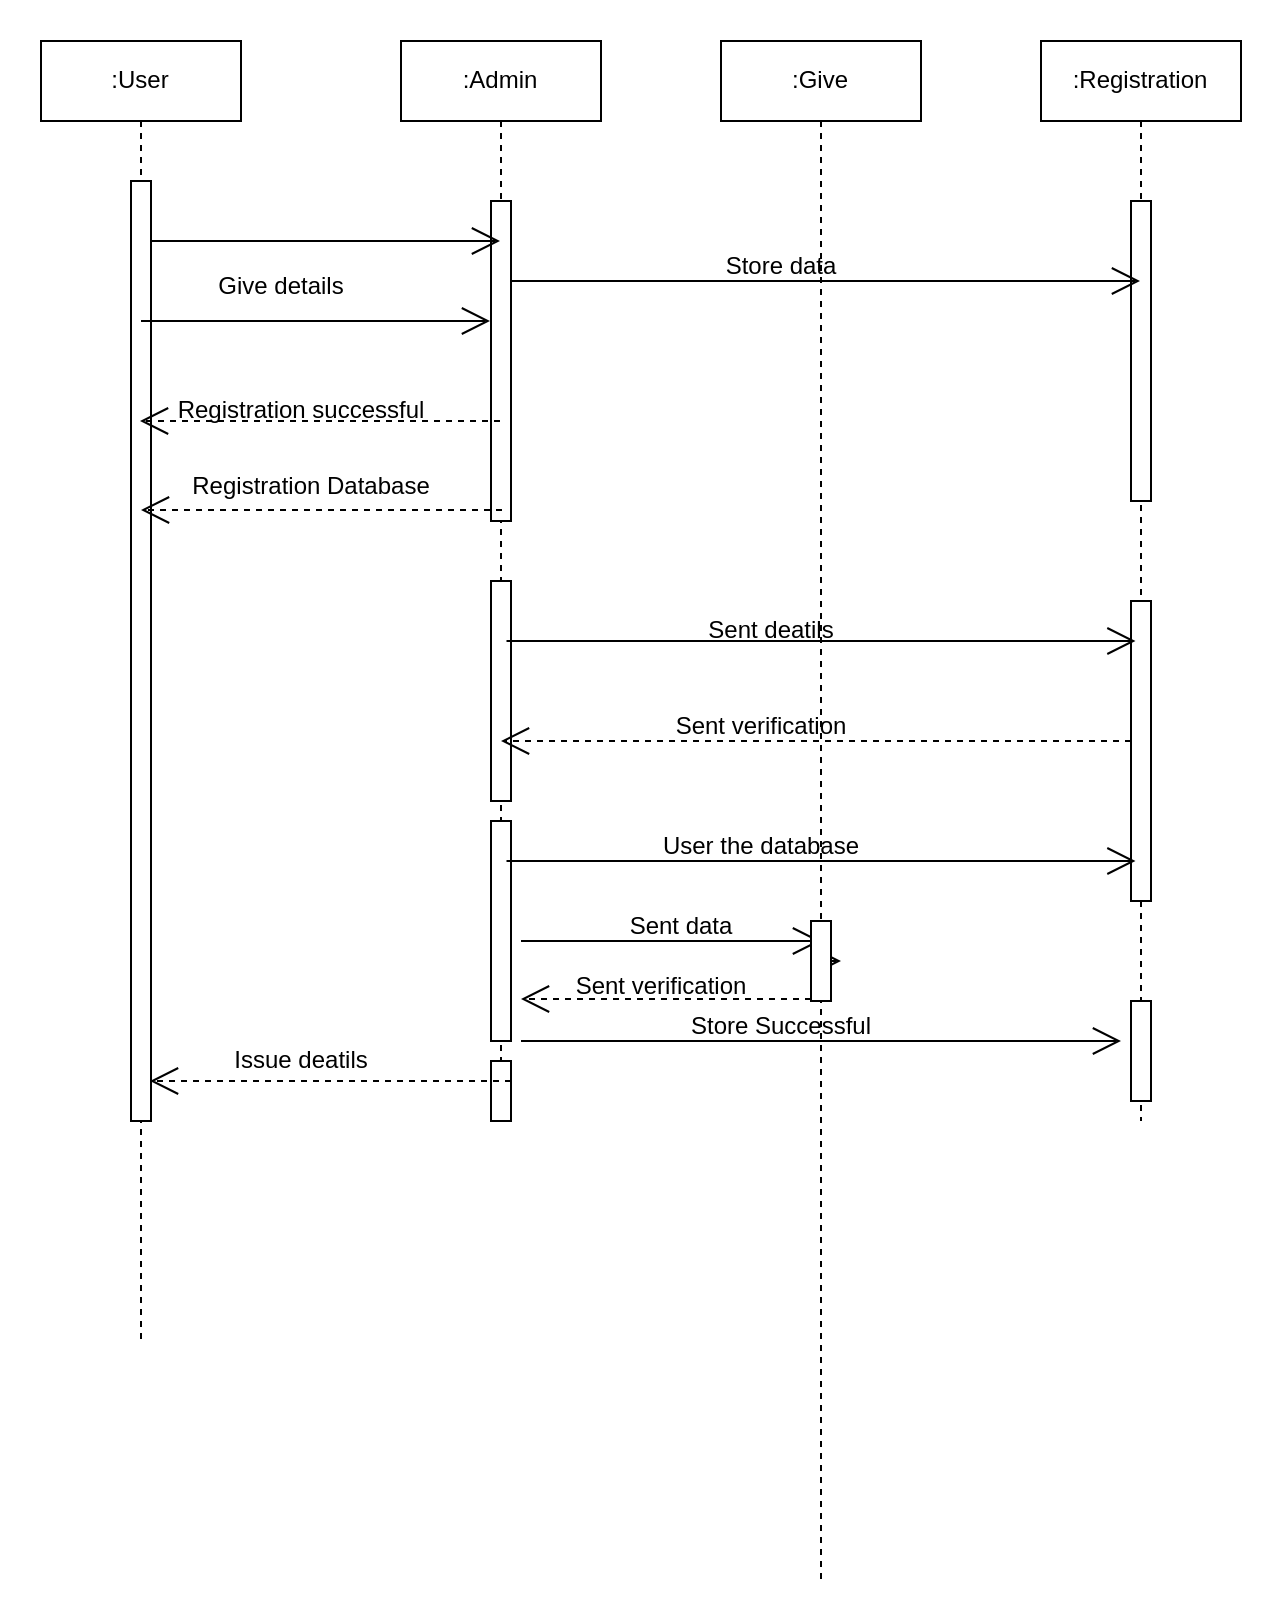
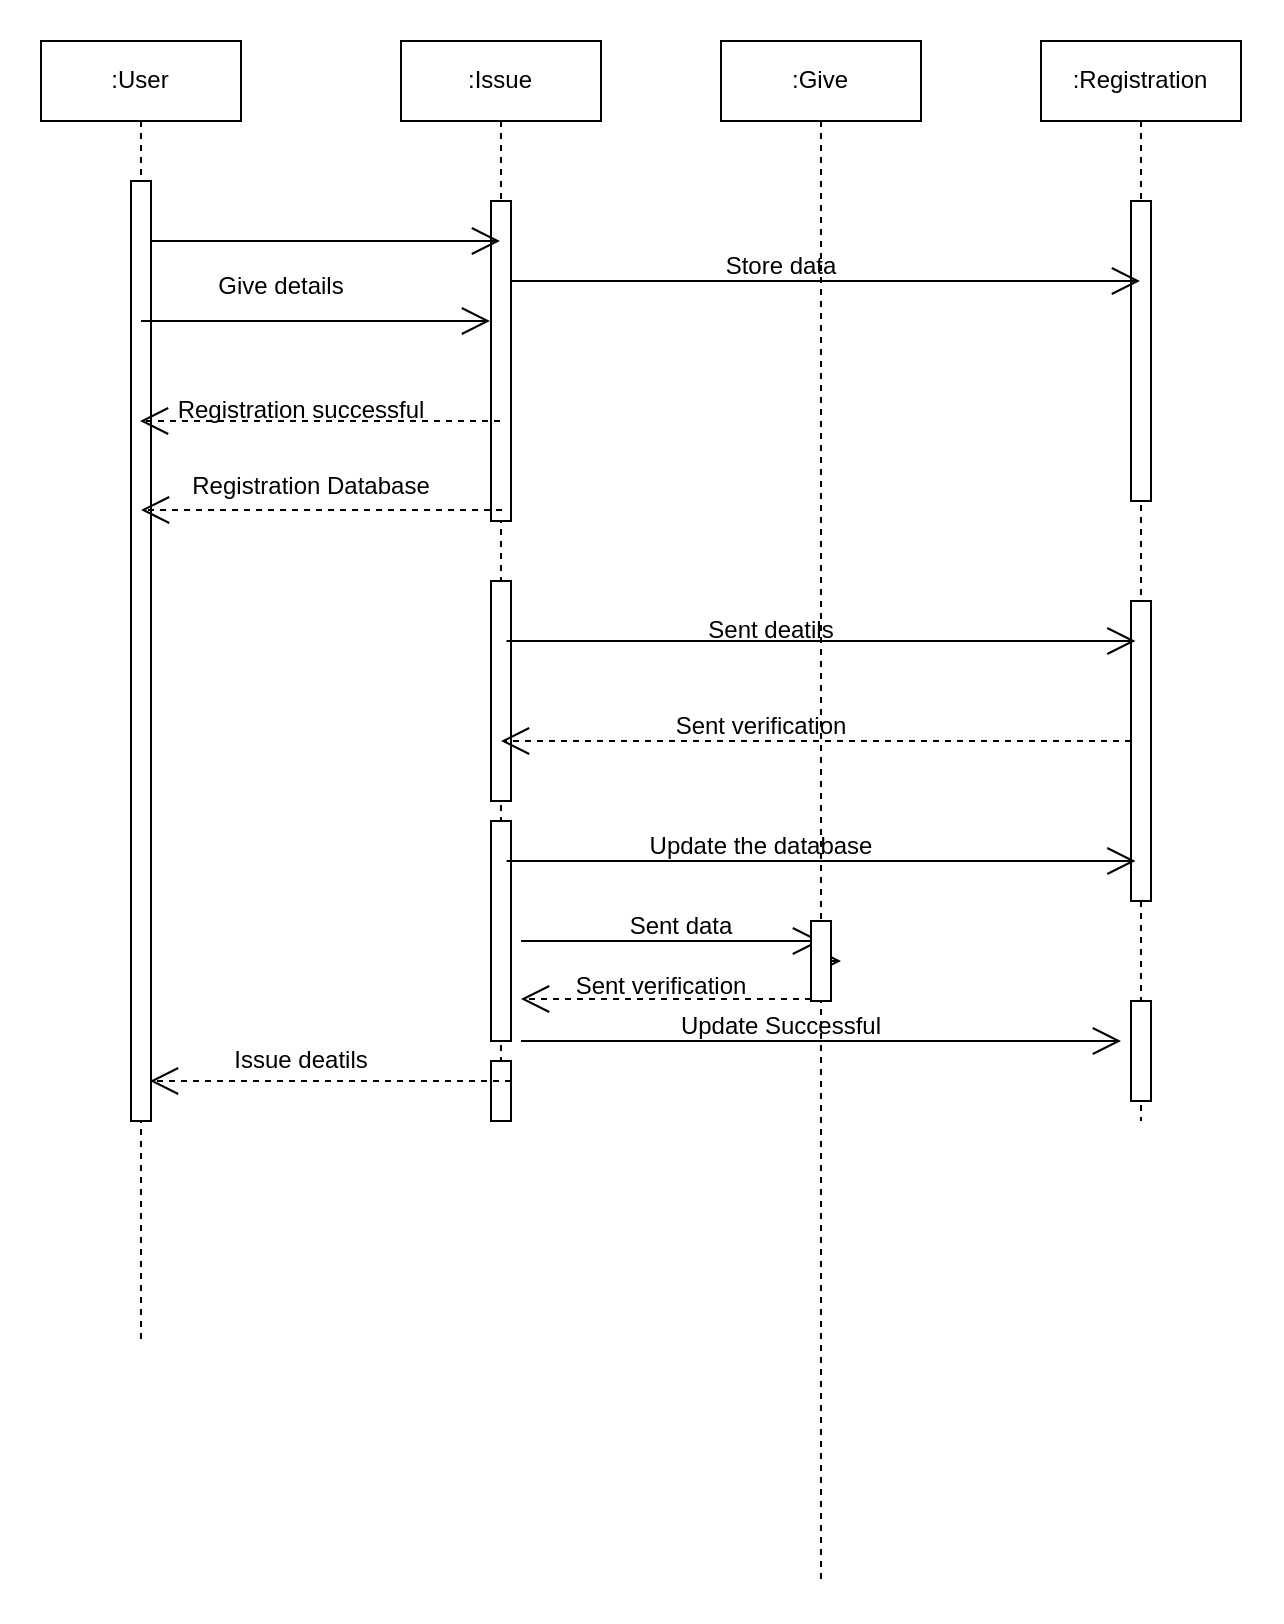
node ":Admin": label ":Admin" -> ":Issue"
node "User the database": label "User the database" -> "Update the database"
node "Store Successful": label "Store Successful" -> "Update Successful"
